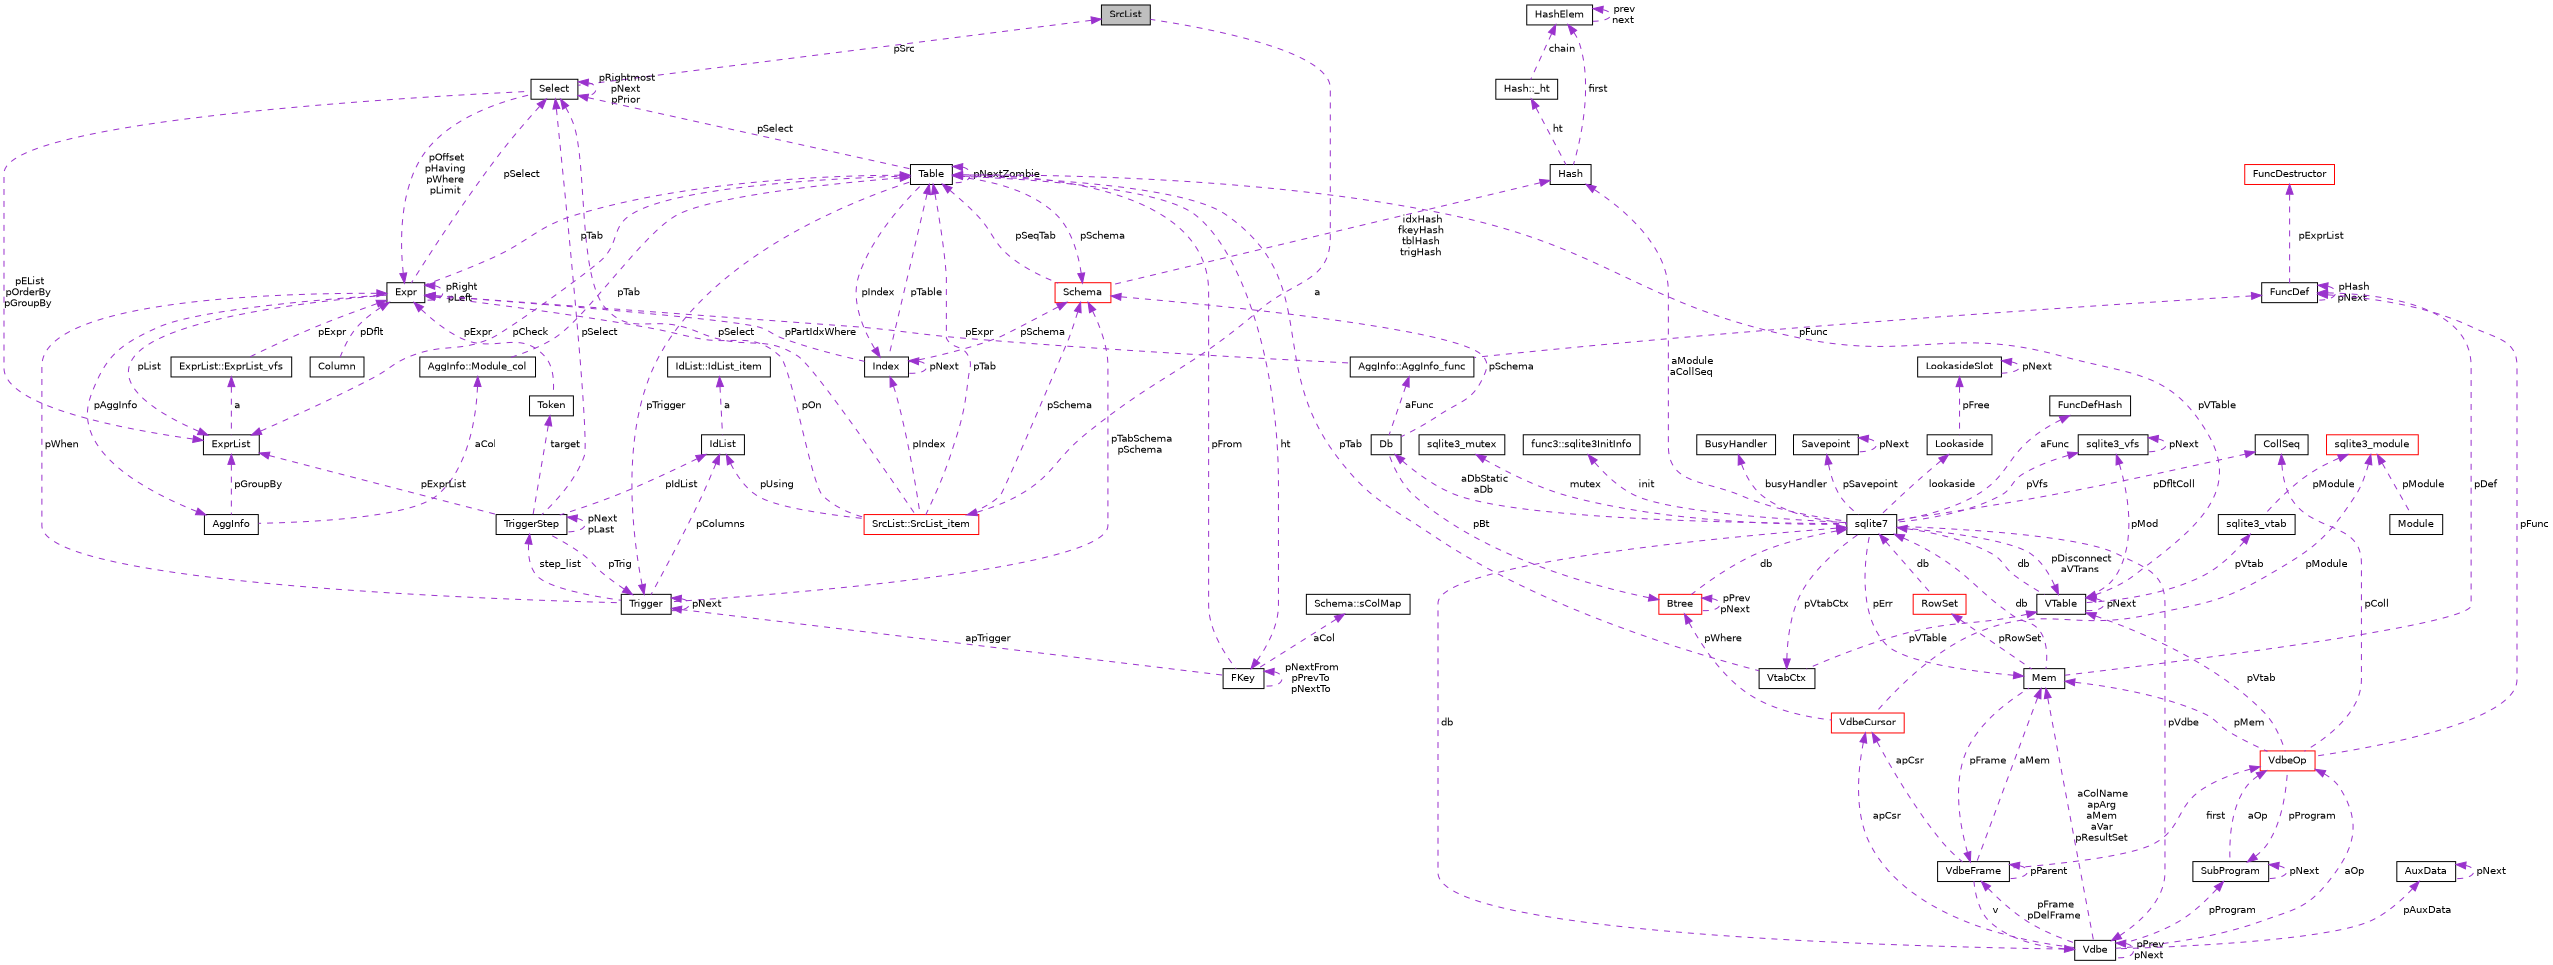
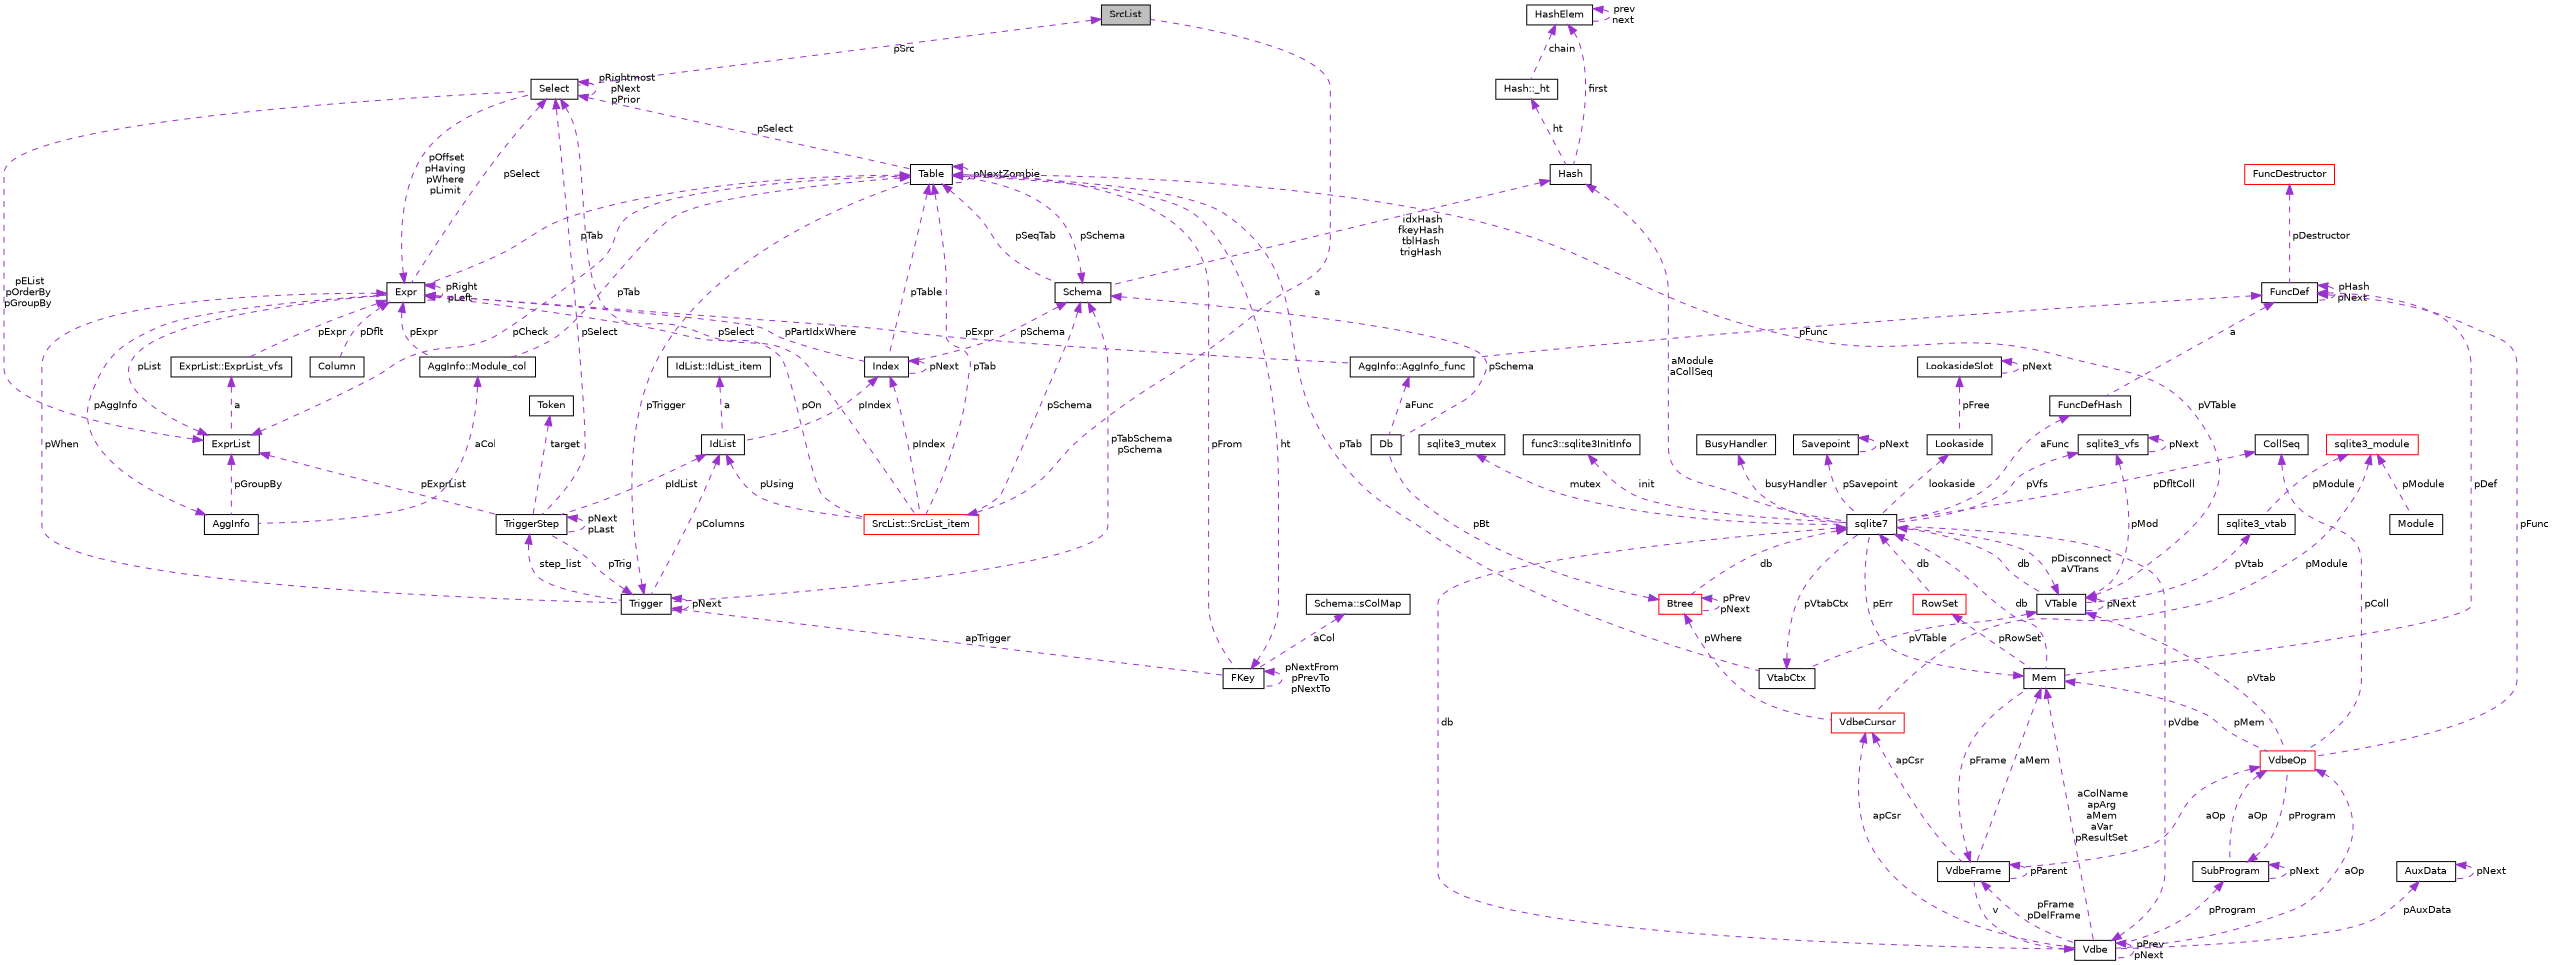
edge "FuncDef" -> "FuncDestructor": label " pExprList" -> " pDestructor"
edge "Table" -> "Index": now "IdList" -> "Index"
node "Schema": color red -> black
edge "Token" -> "Expr": now "AggInfo::Module_col" -> "Expr"
edge "FuncDefHash" -> "FuncDef": added, label "a"
edge "sqlite7" -> "Db": removed, label "aDbStatic aDb"
edge "VdbeFrame" -> "VdbeOp": label " first" -> " aOp"
